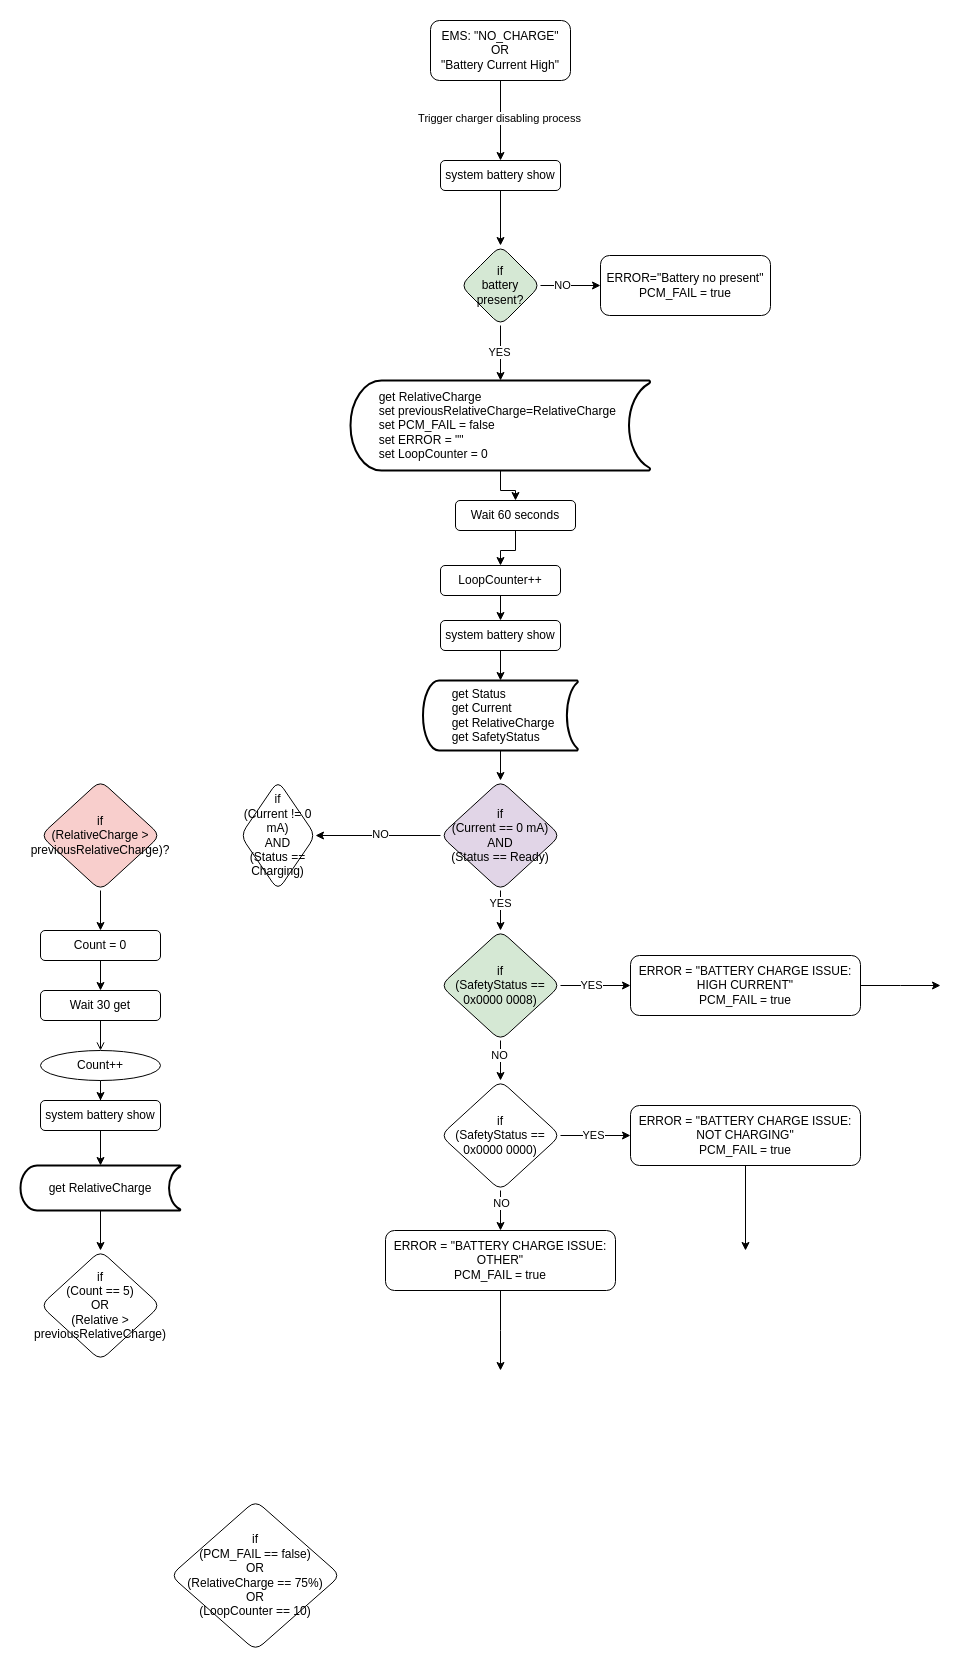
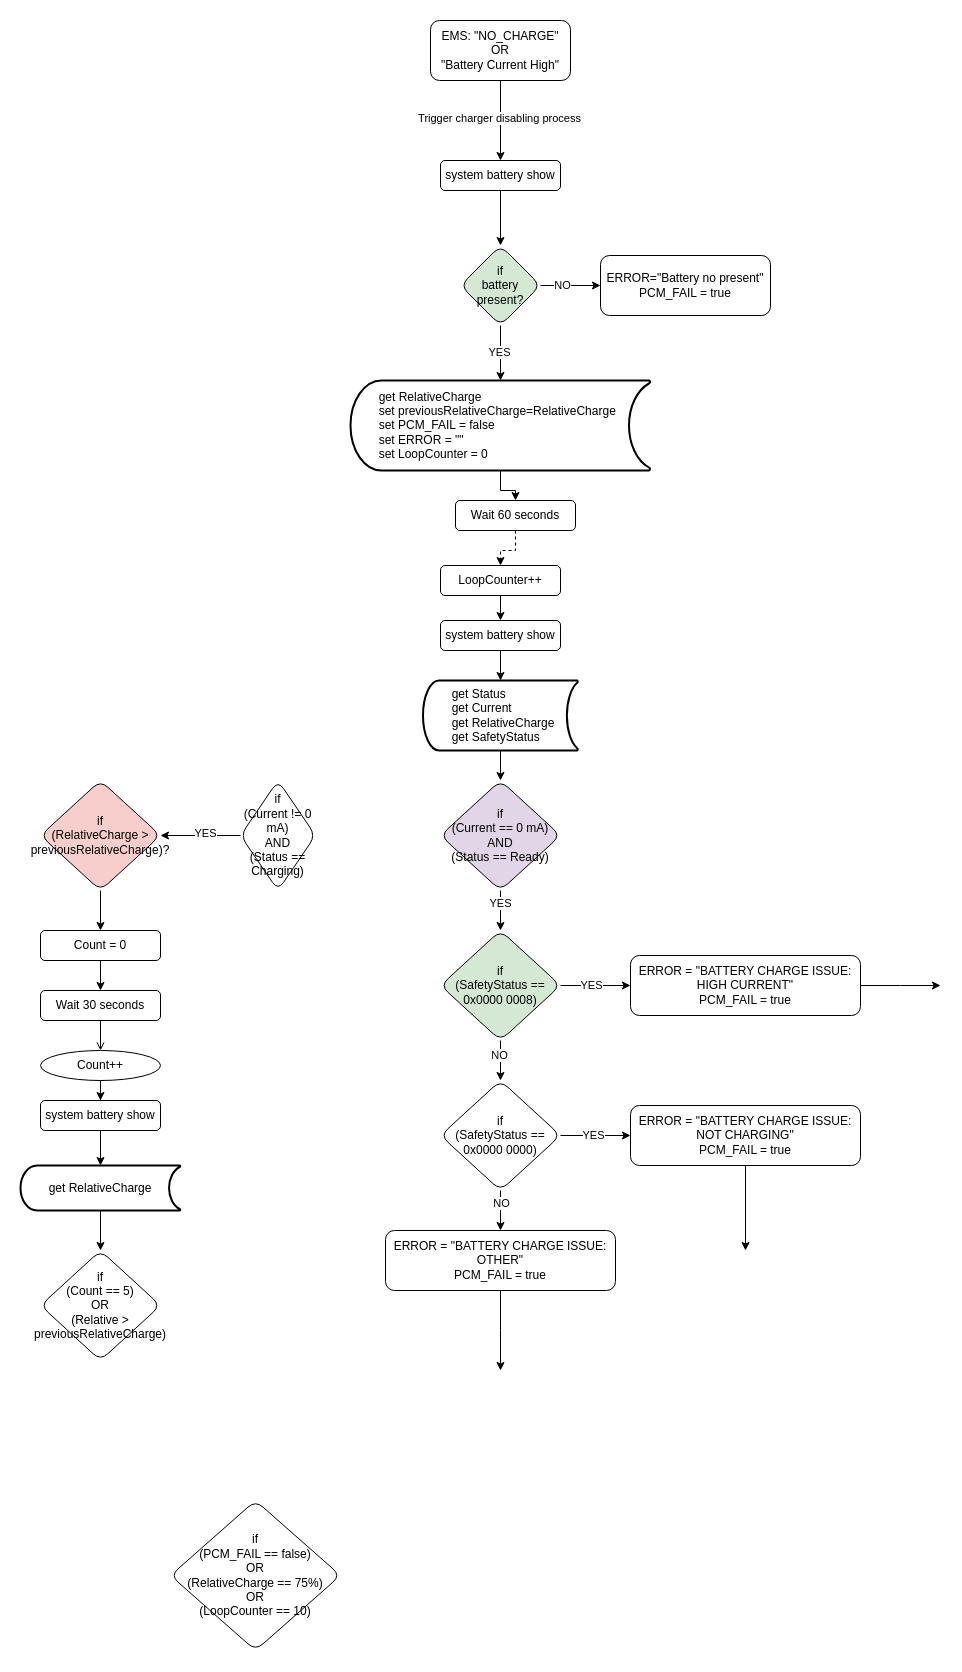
edge "Wait 60 seconds" -> "LoopCounter++": style solid -> dashed
edge "if (Current != 0 mA) AND (Status == Charging)" -> "if (RelativeCharge > previousRelativeCharge)?": added, label "YES"
edge "if (Current == 0 mA) AND (Status == Ready)" -> "if (Current != 0 mA) AND (Status == Charging)": removed, label "NO"
node "Wait 30 get": label "Wait 30 get" -> "Wait 30 seconds"
